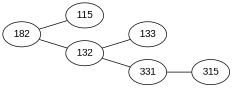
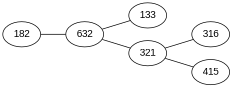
node "115": removed
node "132": label "132" -> "632"
node "331": label "331" -> "321"
node "315": label "315" -> "316"
node "415": added
